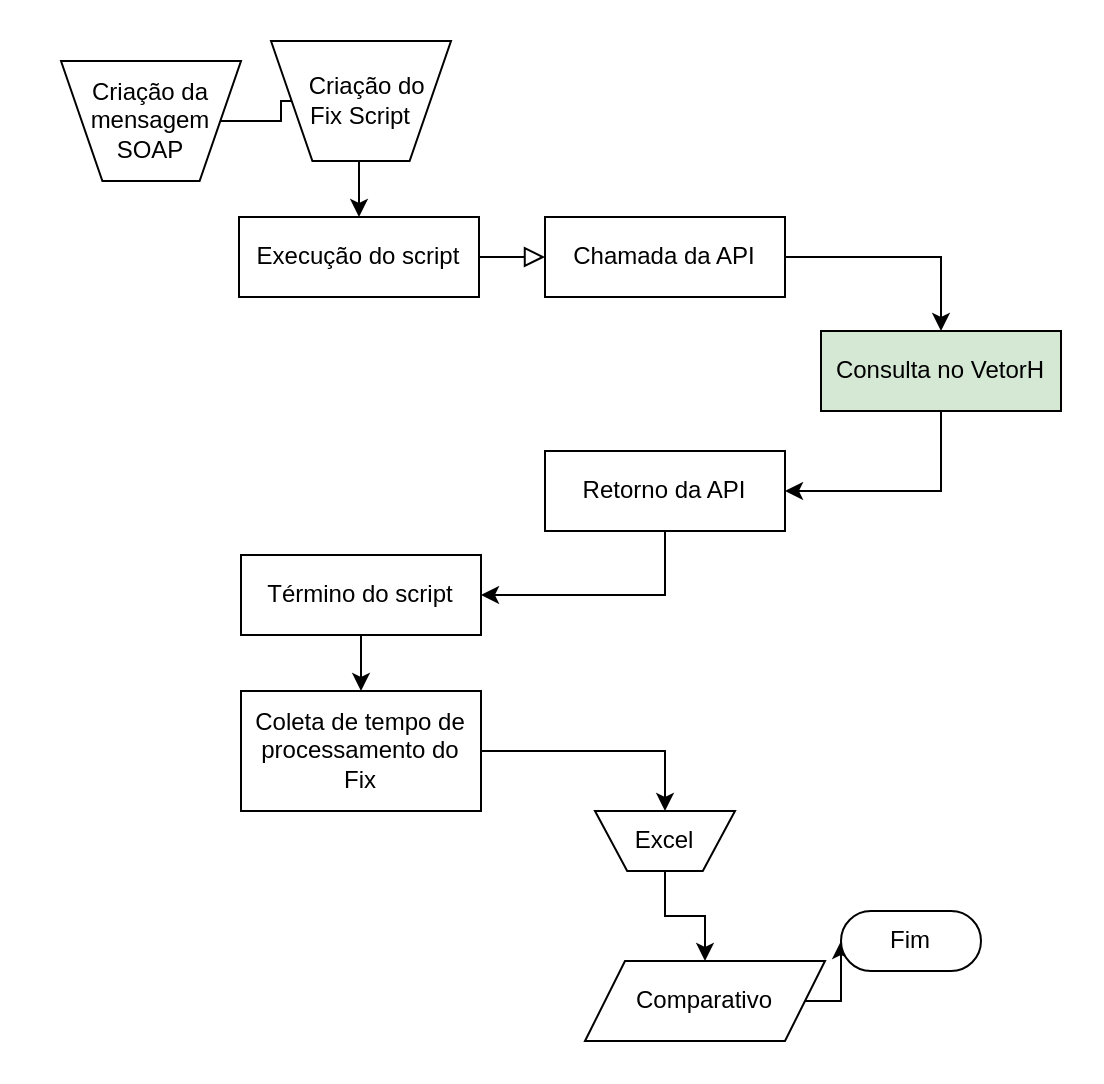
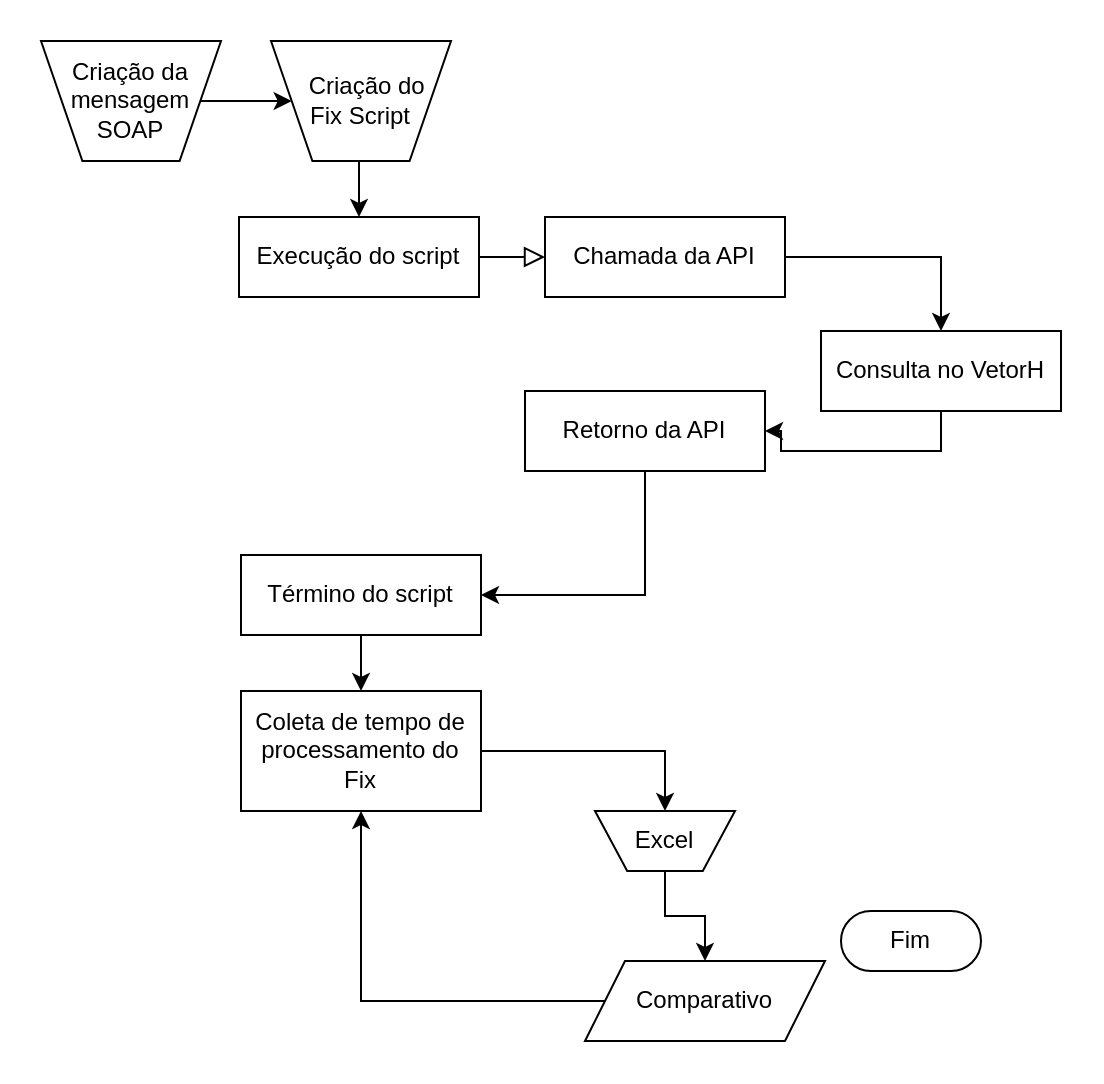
node "Criação da mensagem SOAP": moved (151, 121) -> (131, 101)
node "Consulta no VetorH": fillcolor #d5e8d4 -> #ffffff
node "Retorno da API": moved (665, 491) -> (645, 431)
edge "Comparativo" -> "Fim": now "Comparativo" -> "Coleta de tempo de processamento do Fix"
